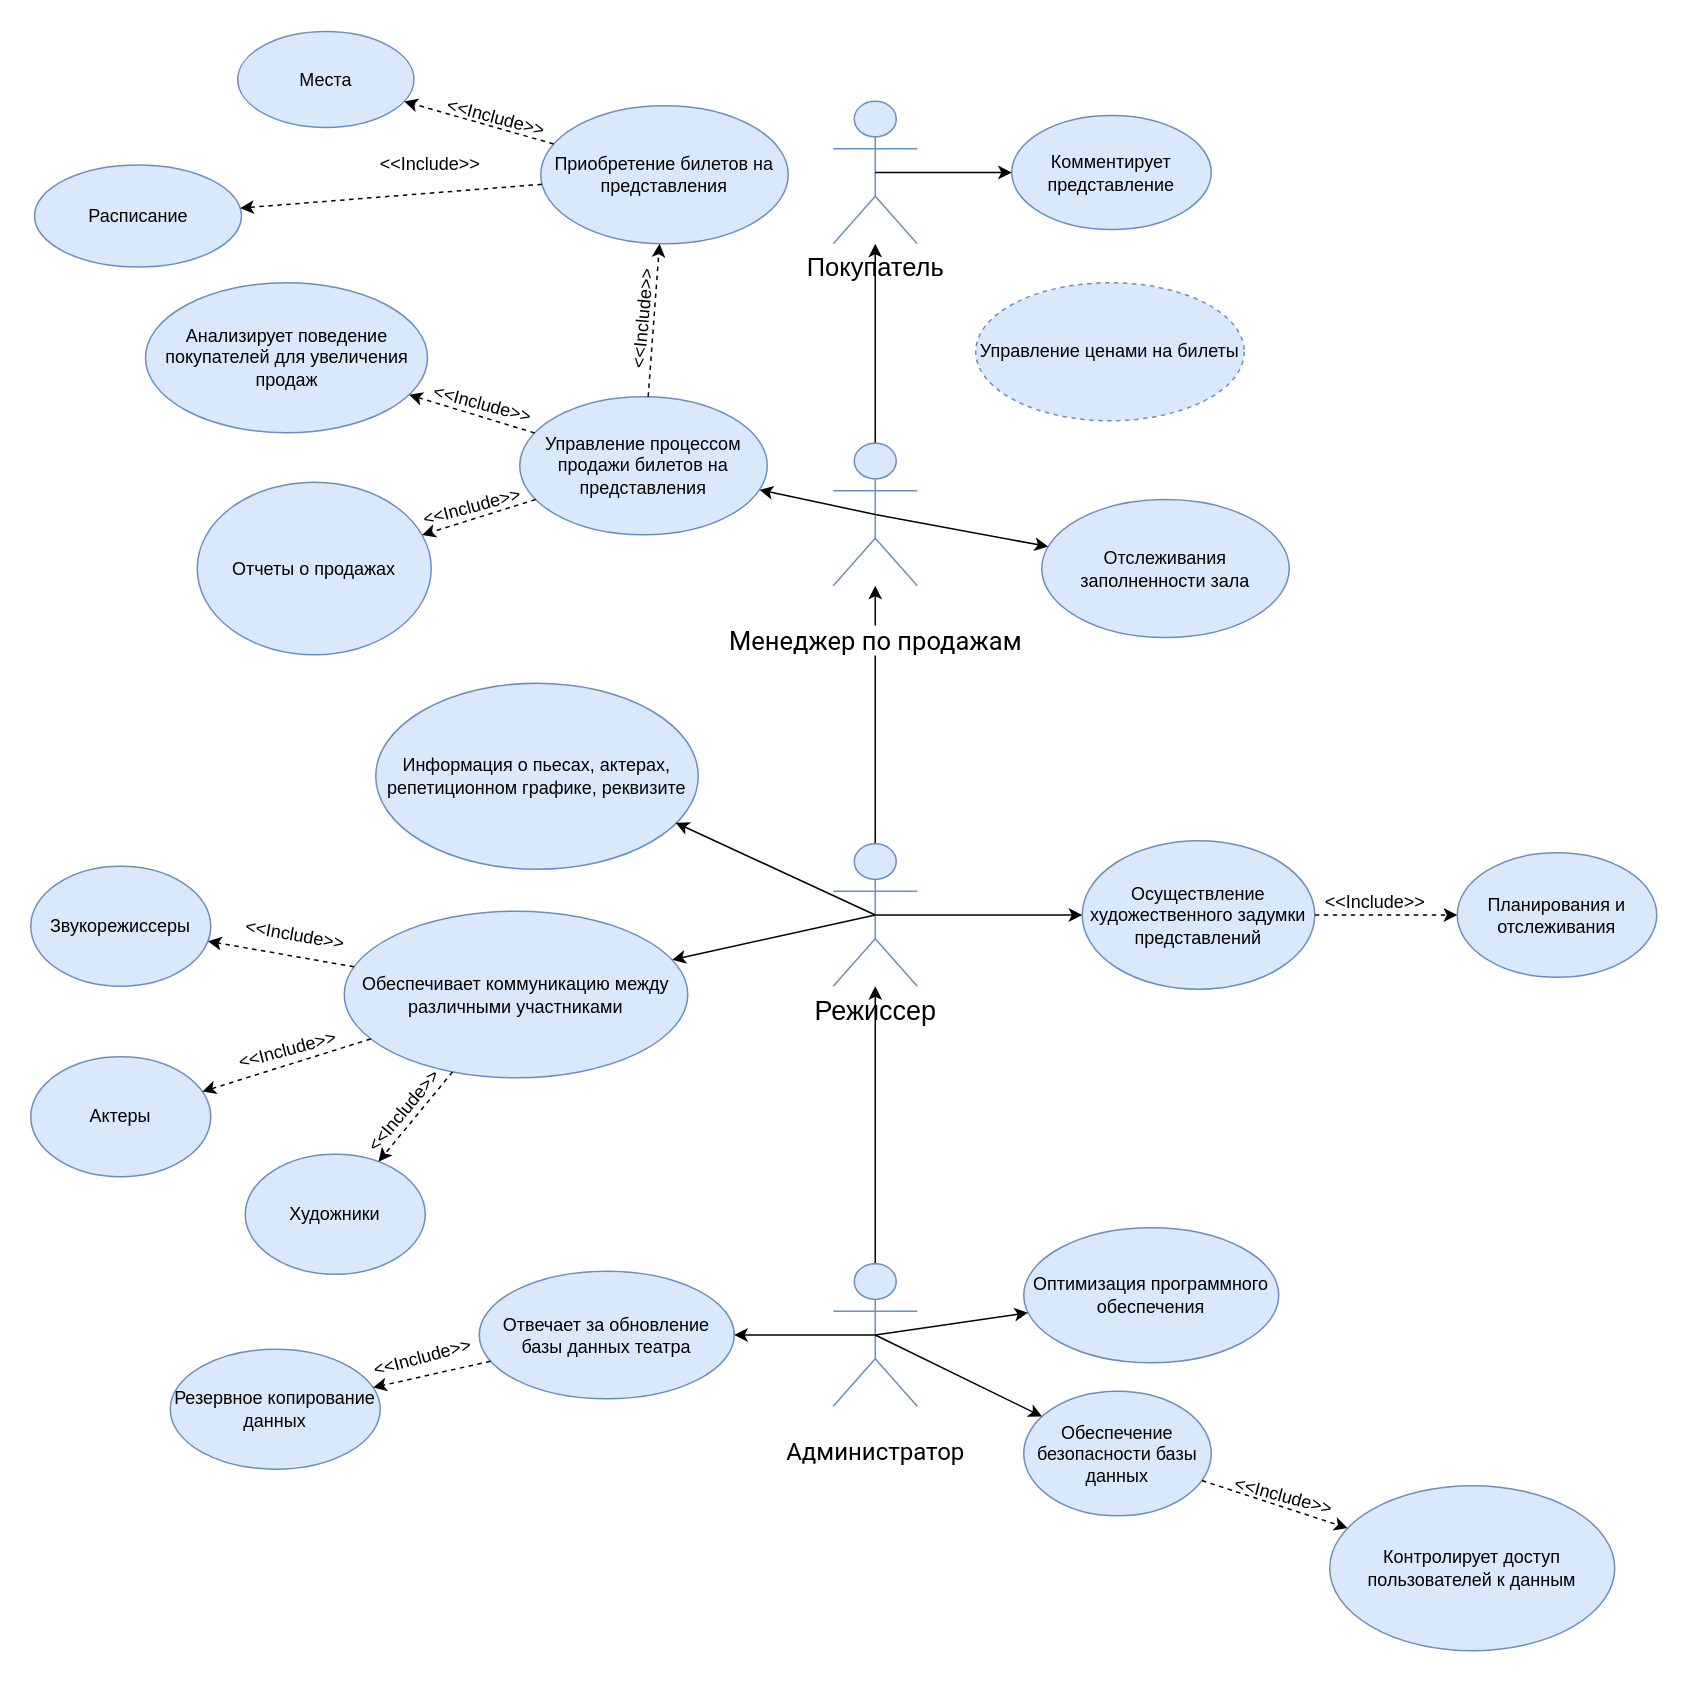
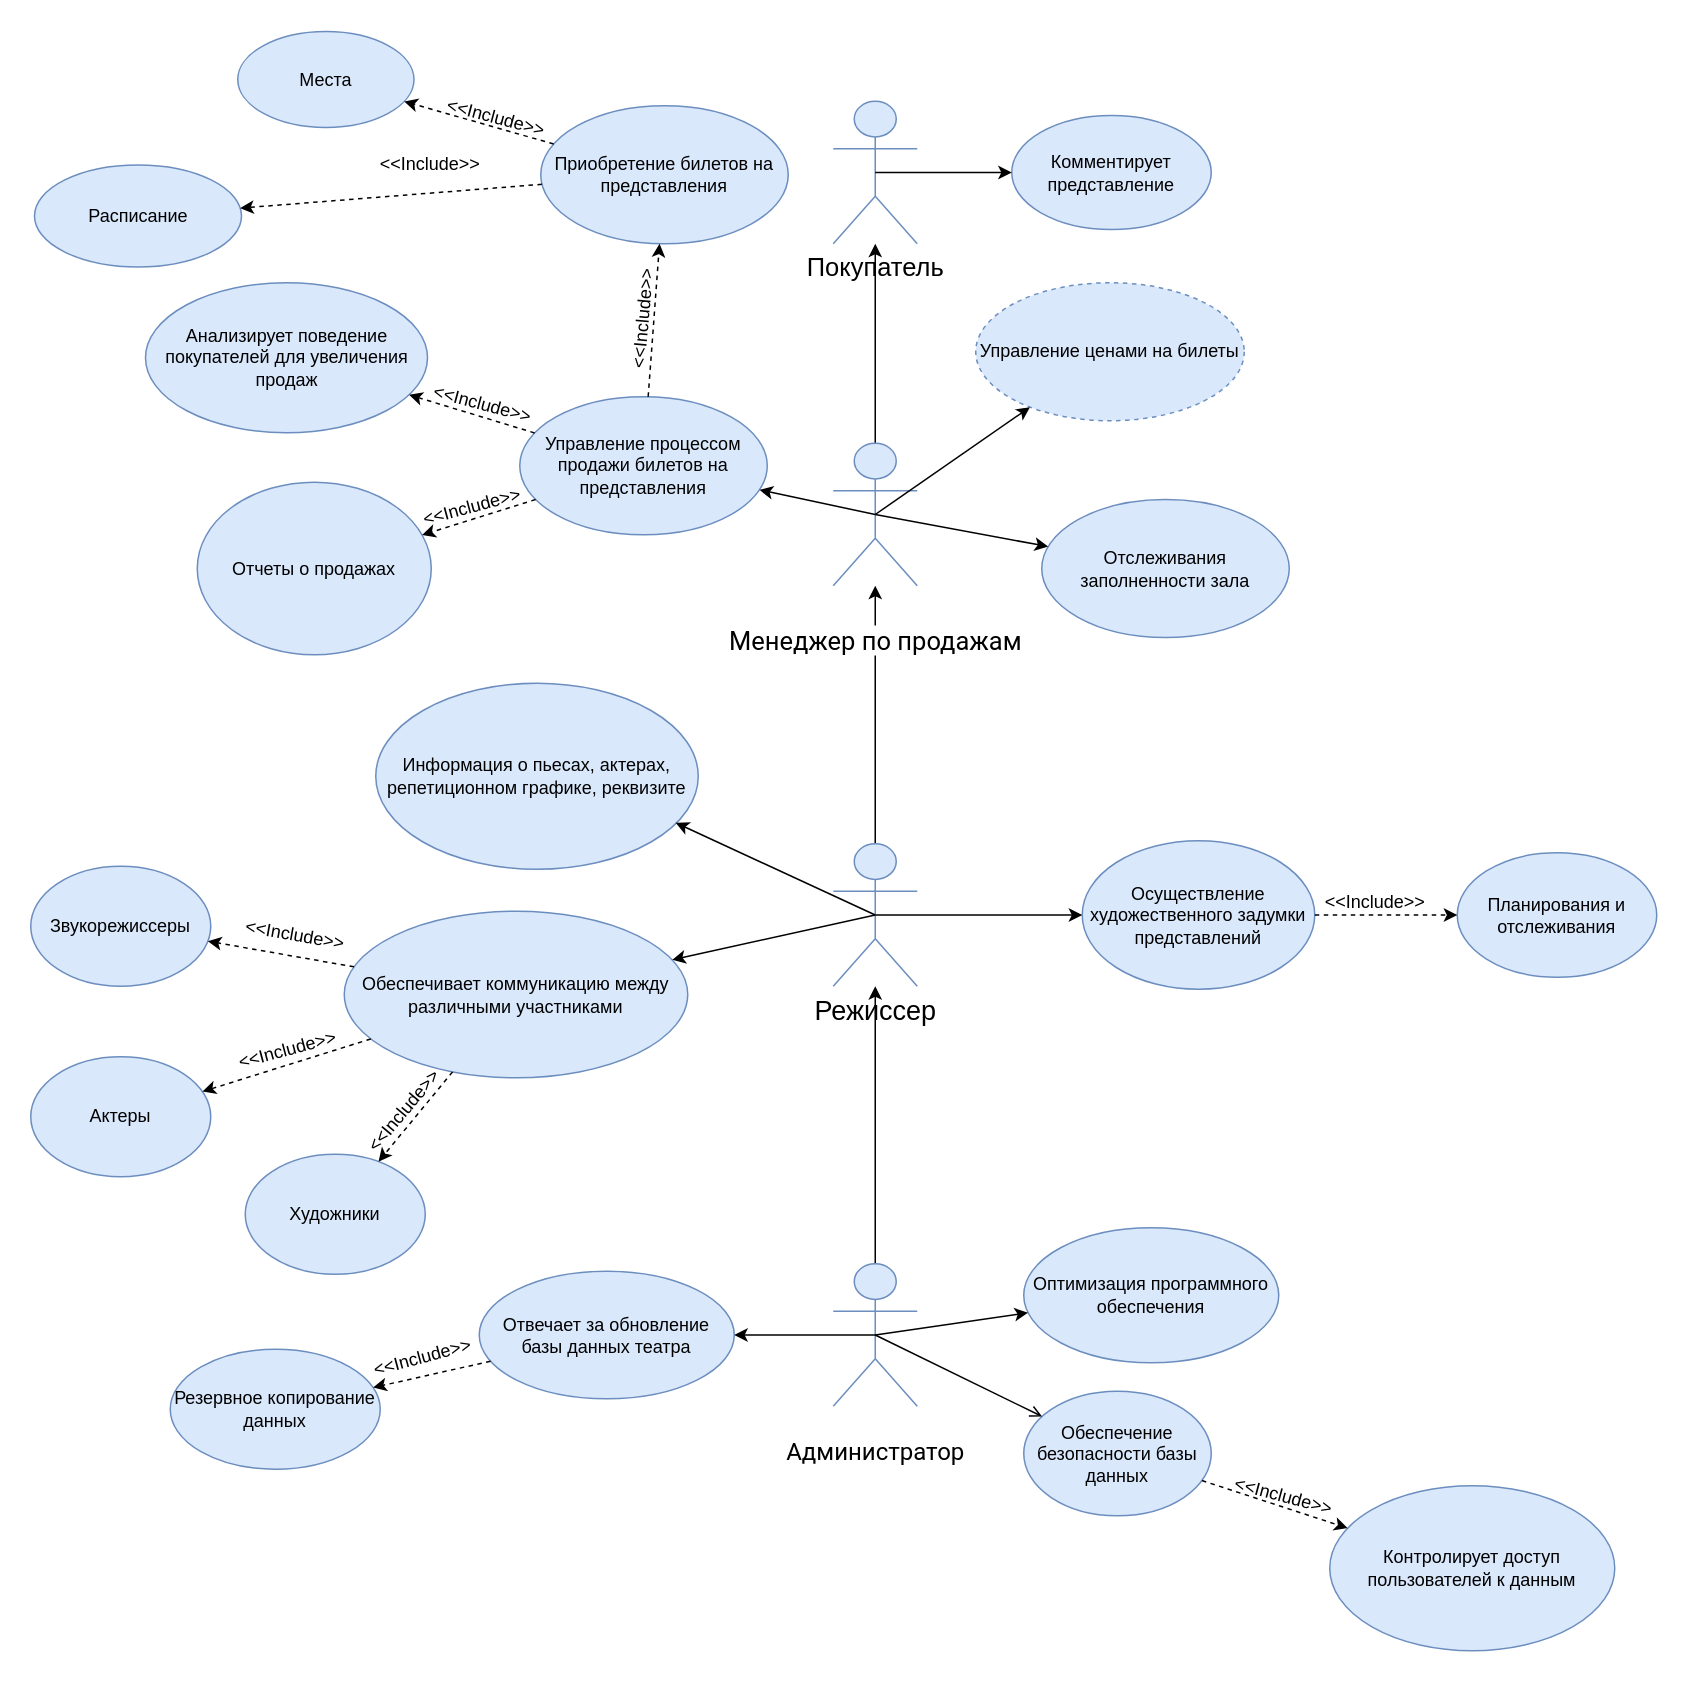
edge "Менеджер по продажам" -> "Управление ценами на билеты": added
edge "Администратор" -> "Обеспечение безопасности базы данных": arrowhead classic -> open
